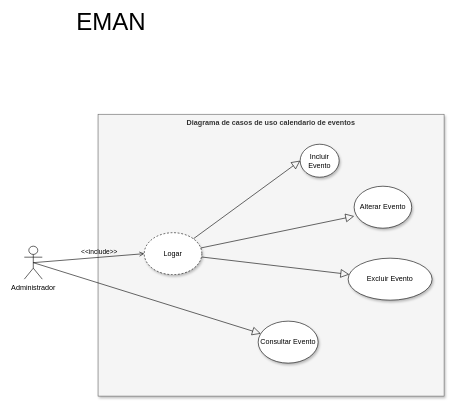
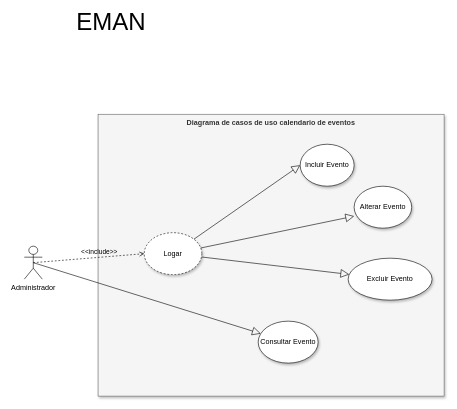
node "Incluir Evento": size 39x33 -> 54x42
edge "Administrador" -> "Logar": style solid -> dashed
